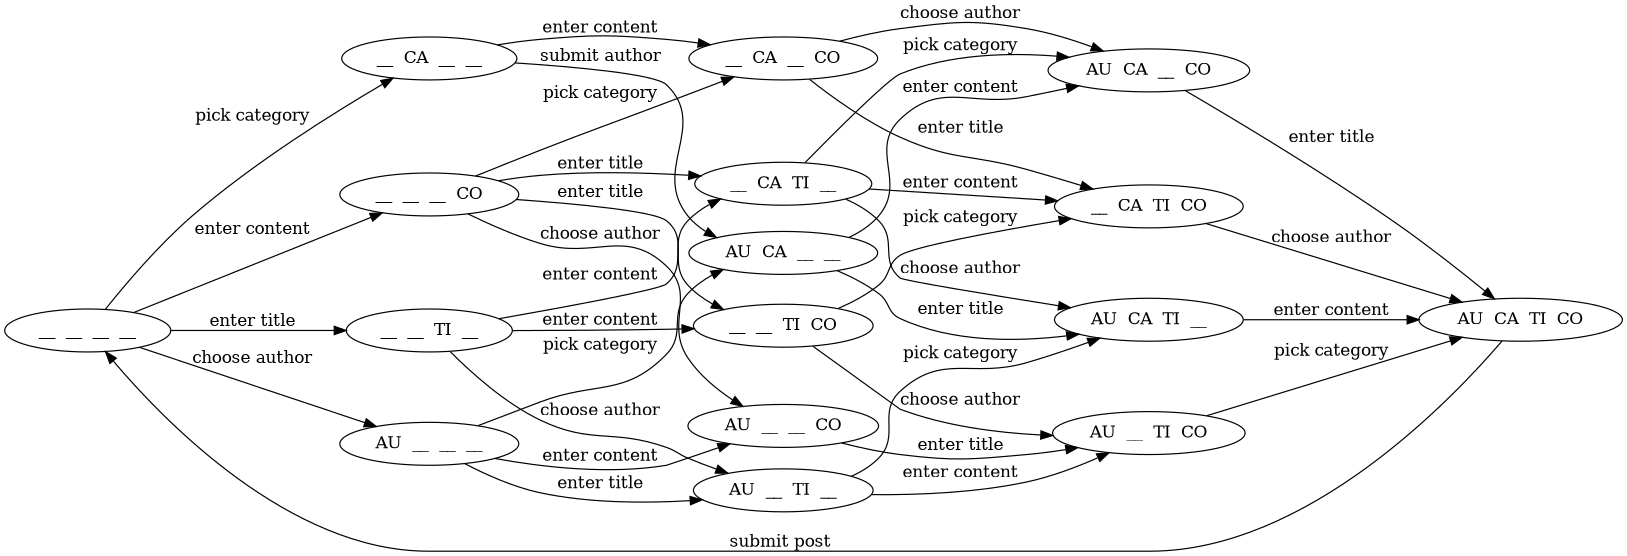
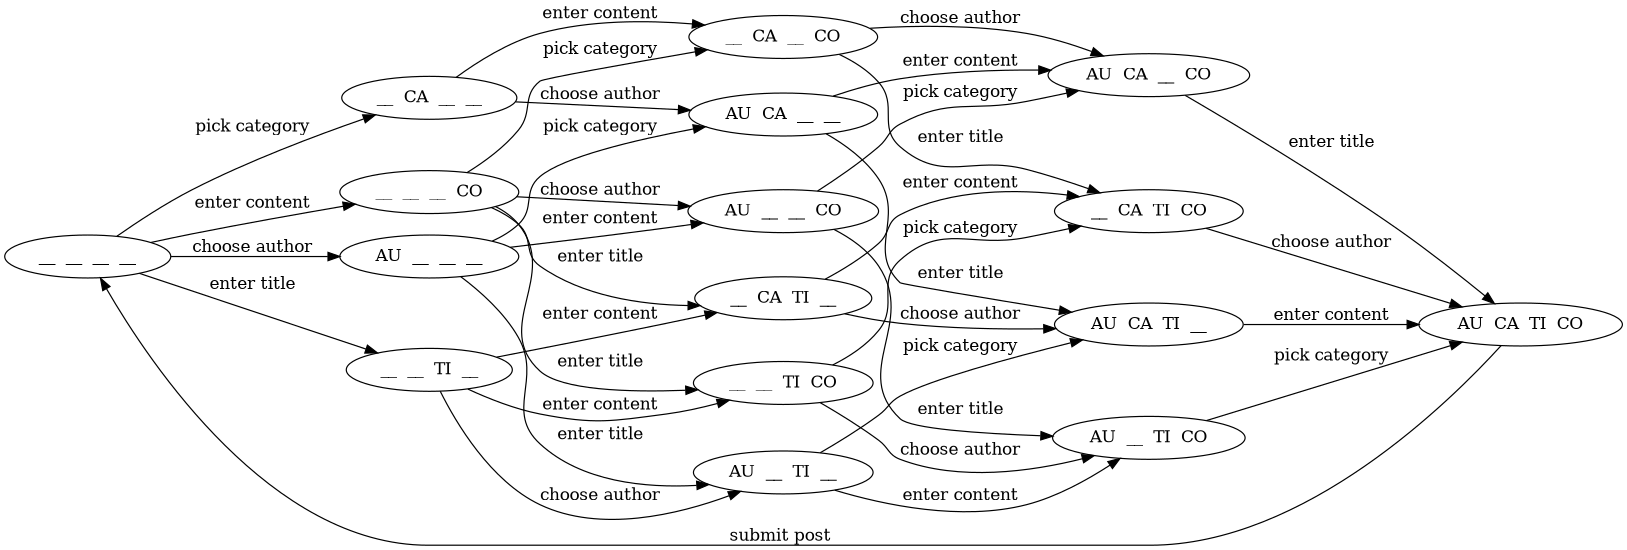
edge "__  CA  __  __" -> "AU  CA  __  __": label "submit author " -> "choose author "
edge "__  CA  TI  __" -> "AU  CA  __  CO": now "AU  __  __  CO" -> "AU  CA  __  CO"
